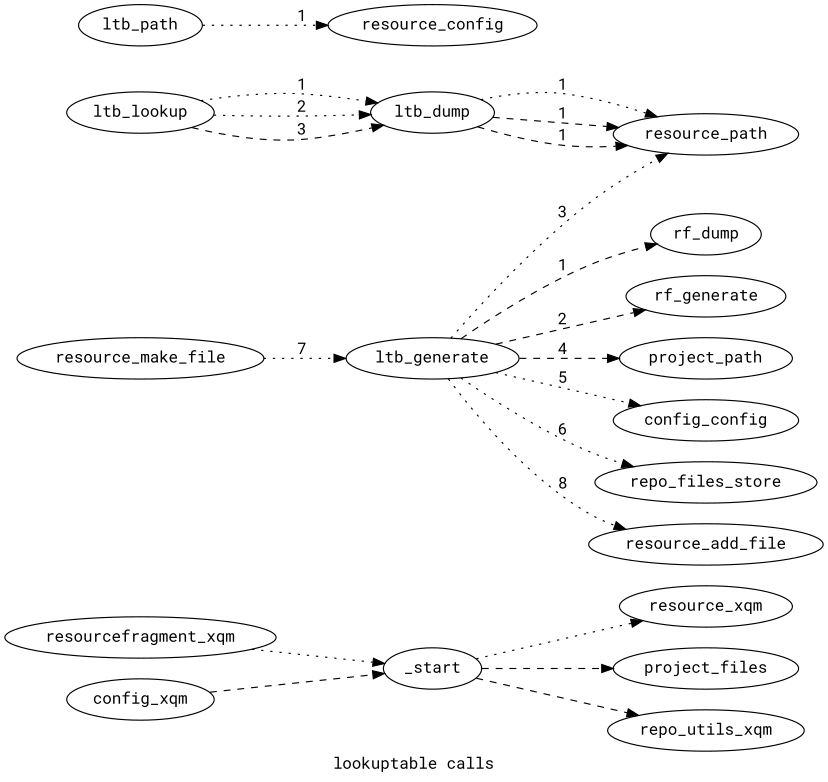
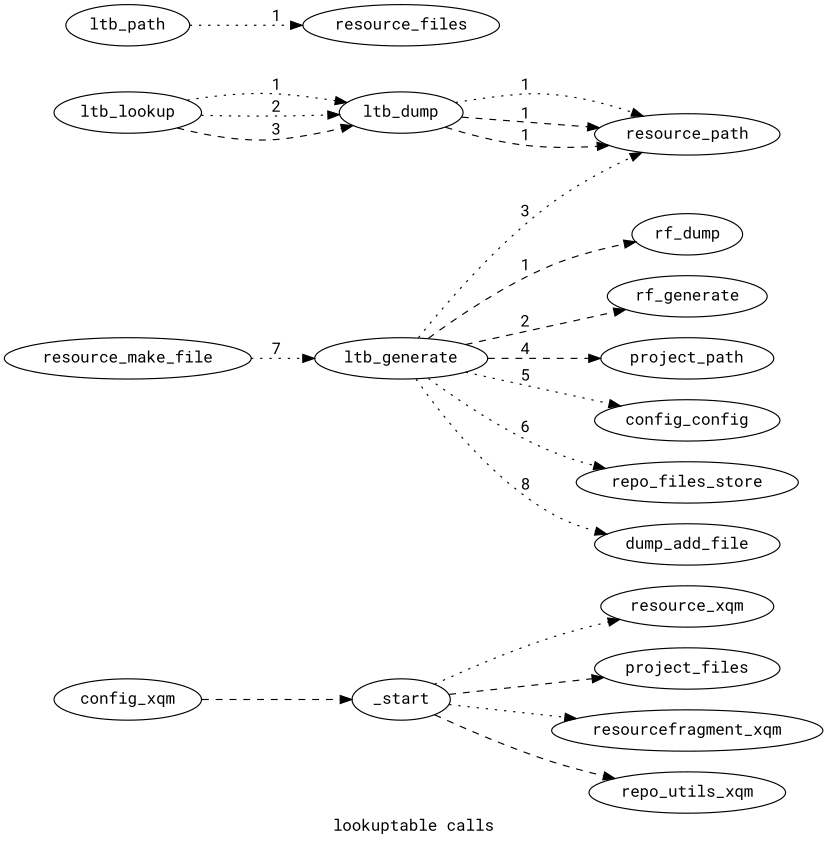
node "resource_config": label "resource_config" -> "resource_files"
node "resource_add_file": label "resource_add_file" -> "dump_add_file"
edge "resourcefragment_xqm" -> "_start": reversed
